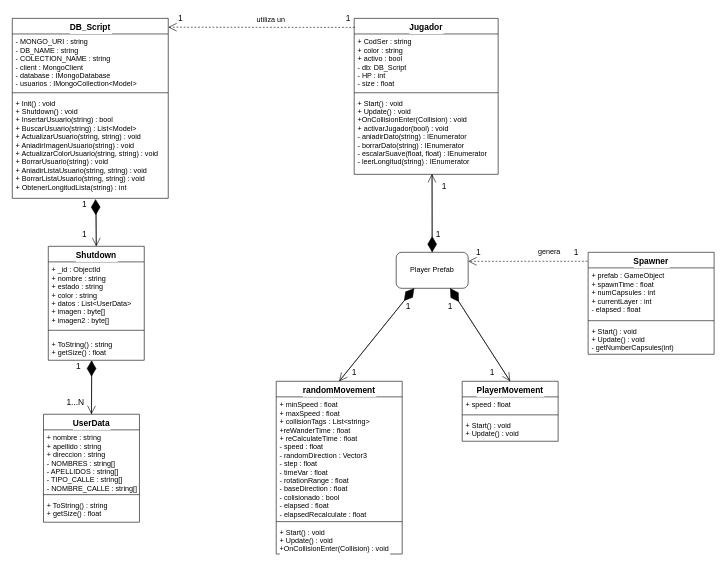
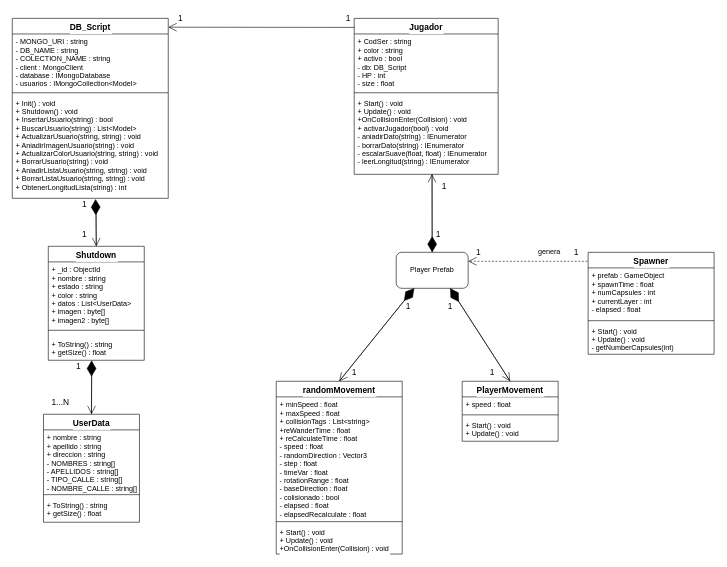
node "utiliza un": removed
edge "Jugador" -> "DB_Script": style dashed -> solid
node "1...N": moved (75, 402) -> (60, 402)
